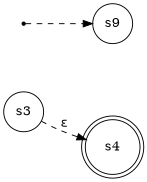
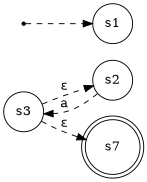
node "s9": label "s9" -> "s1"
node "s2": added
node "s4": label "s4" -> "s7"
